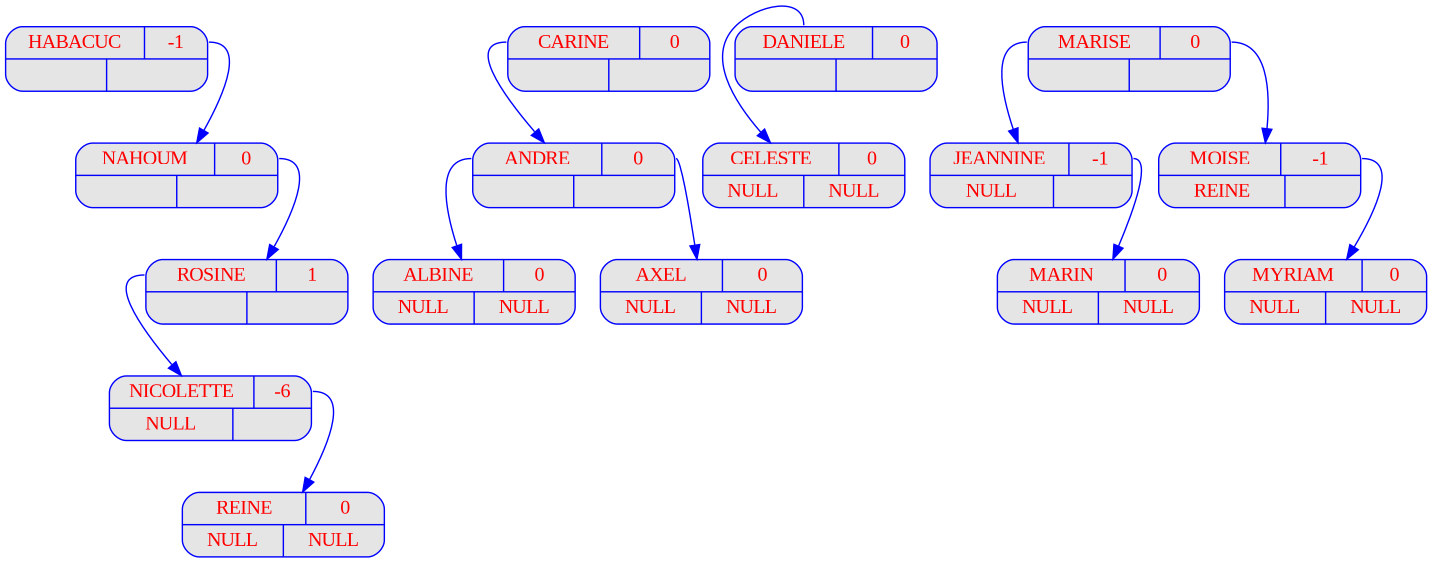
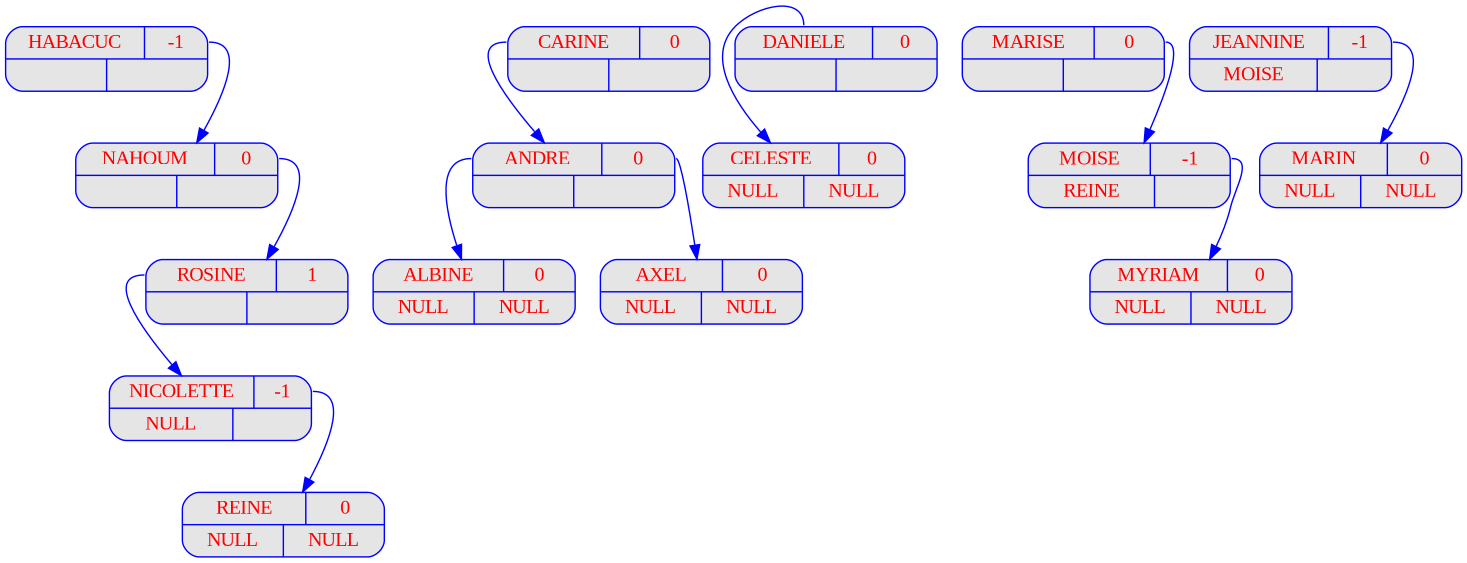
edge "MARISE" -> "JEANNINE": removed
node "JEANNINE": text "NULL" -> "MOISE"
node "NICOLETTE": text "-6" -> "-1"
